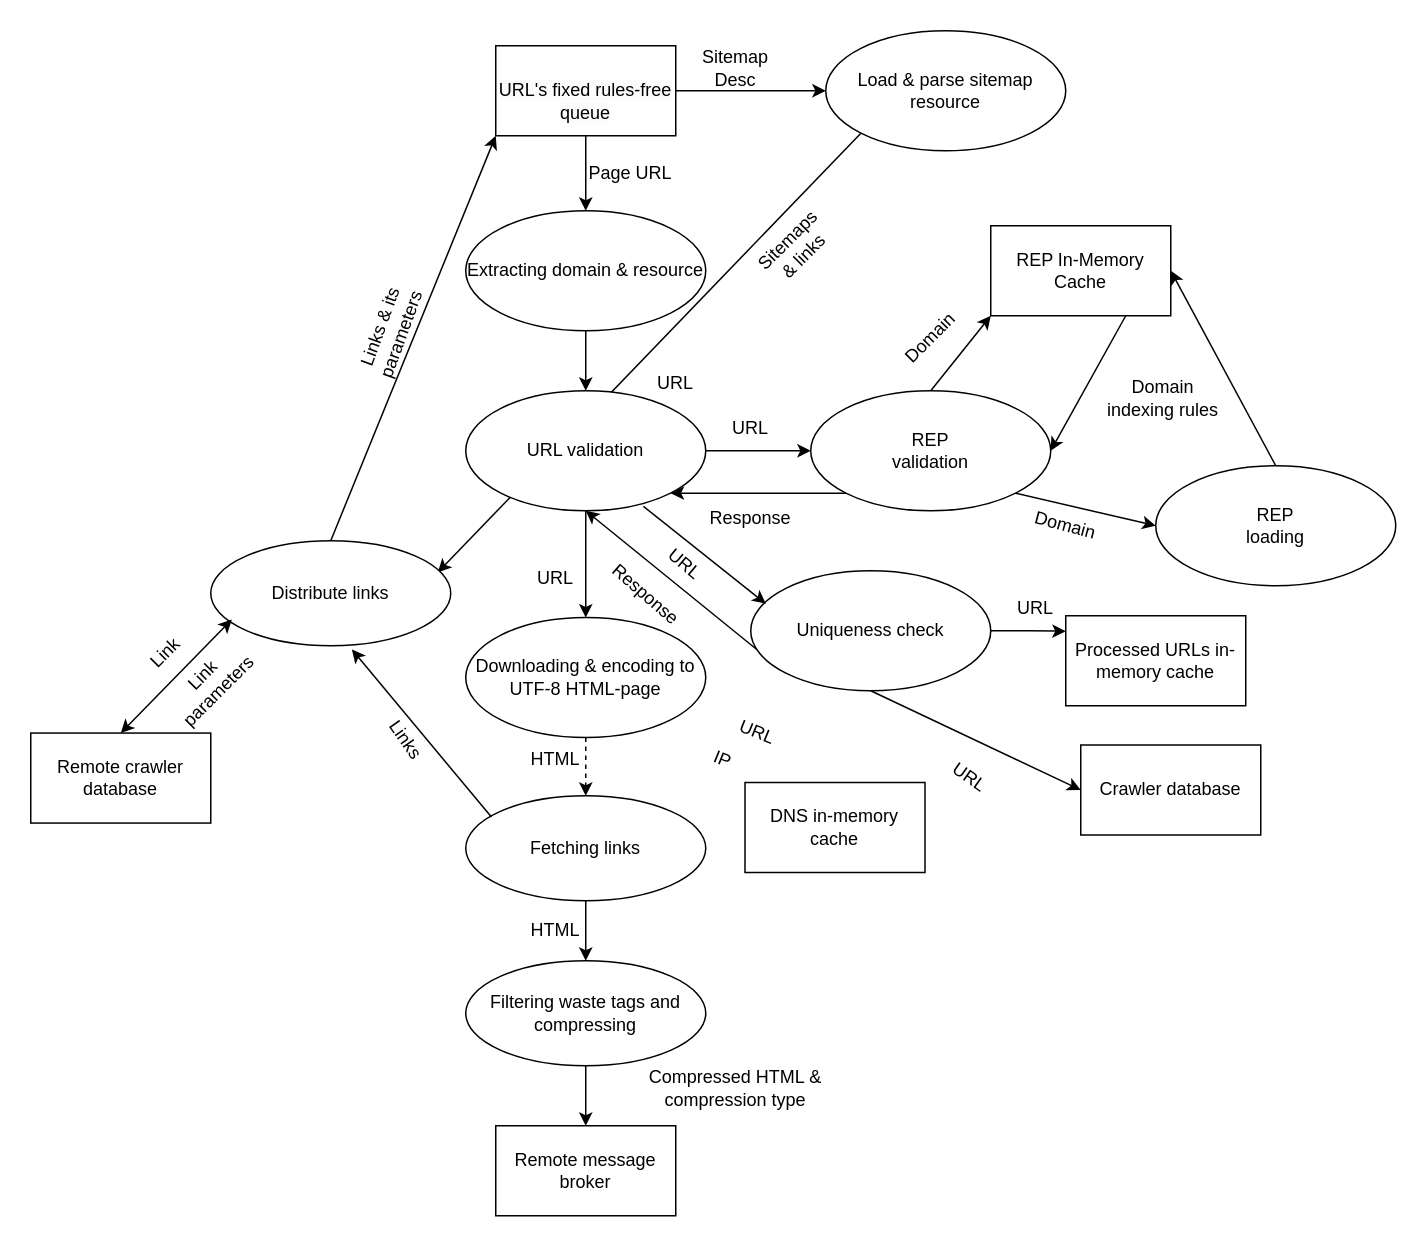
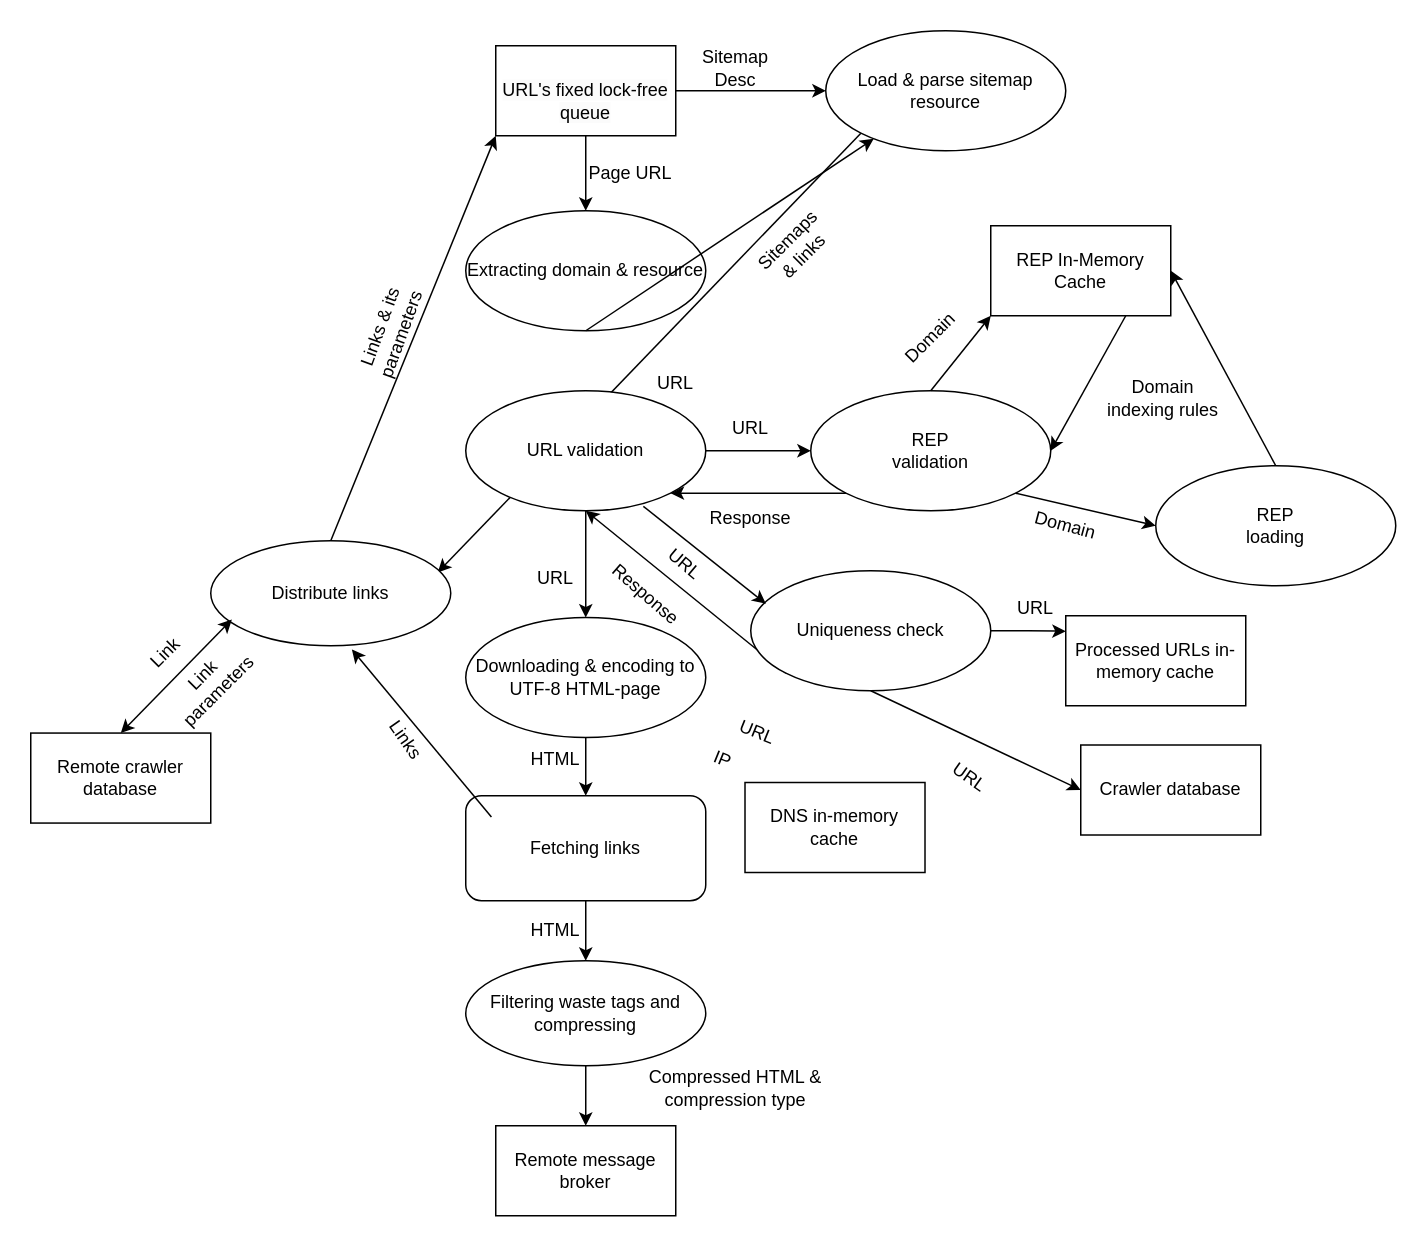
node "URL's fixed rules-free queue": label "URL's fixed rules-free queue" -> "URL's fixed lock-free queue"
edge "Extracting domain & resource" -> "URL validation": now "Extracting domain & resource" -> "Load & parse sitemap resource"
edge "Downloading & encoding to UTF-8 HTML-page" -> "Fetching links": style dashed -> solid
node "Fetching links": shape ellipse -> rounded rectangle
